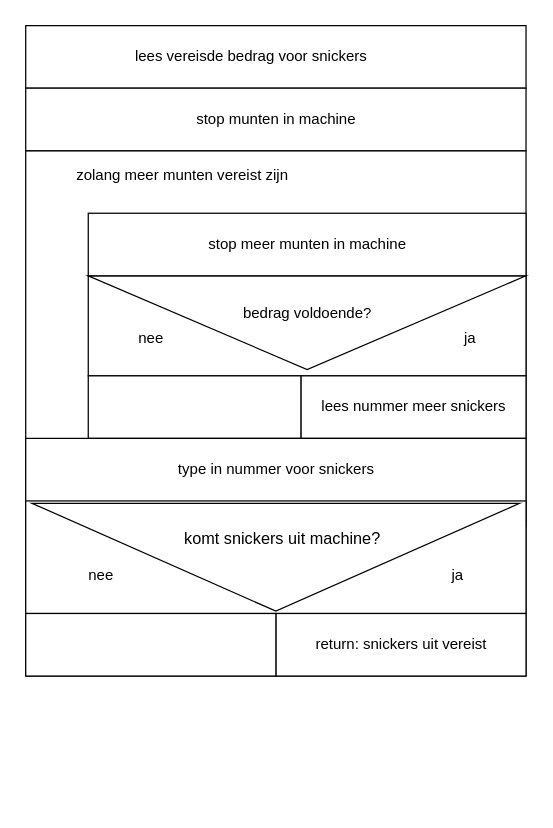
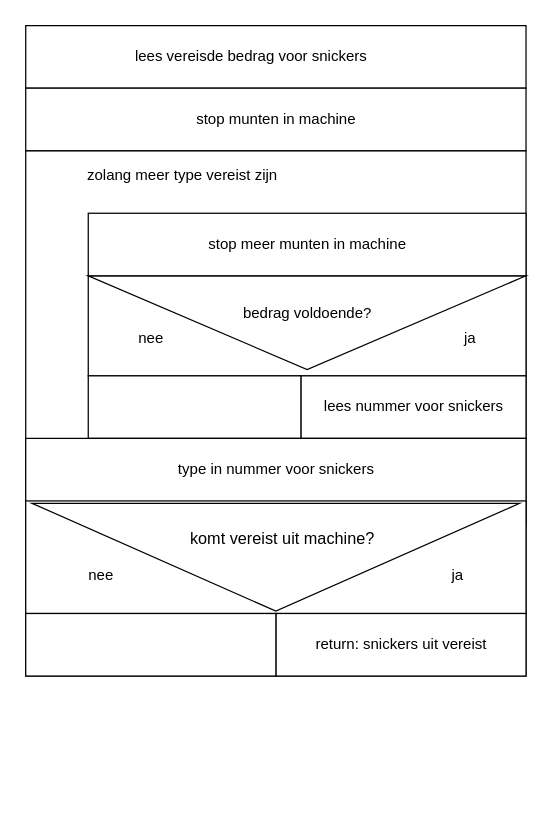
node "zolang meer munten vereist zijn": label "zolang meer munten vereist zijn" -> "zolang meer type vereist zijn"
node "lees nummer meer snickers": label "lees nummer meer snickers" -> "lees nummer voor snickers"
node "komt snickers uit machine?": label "komt snickers uit machine?" -> "komt vereist uit machine?"
